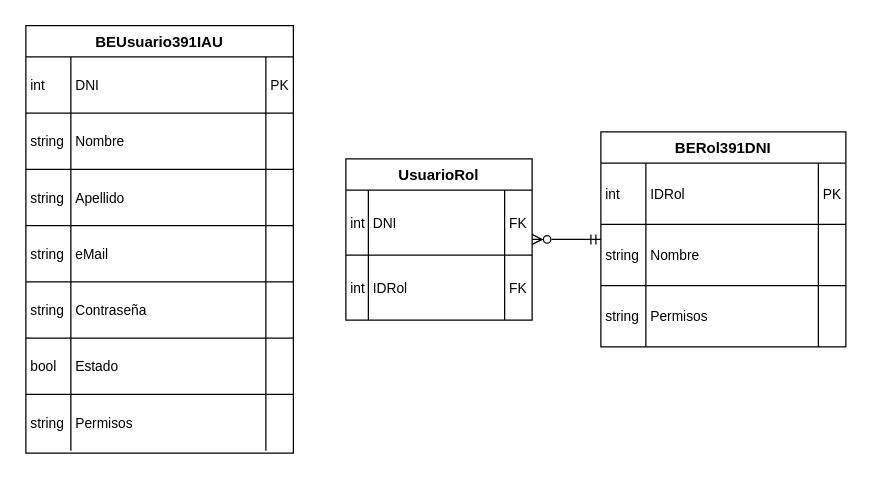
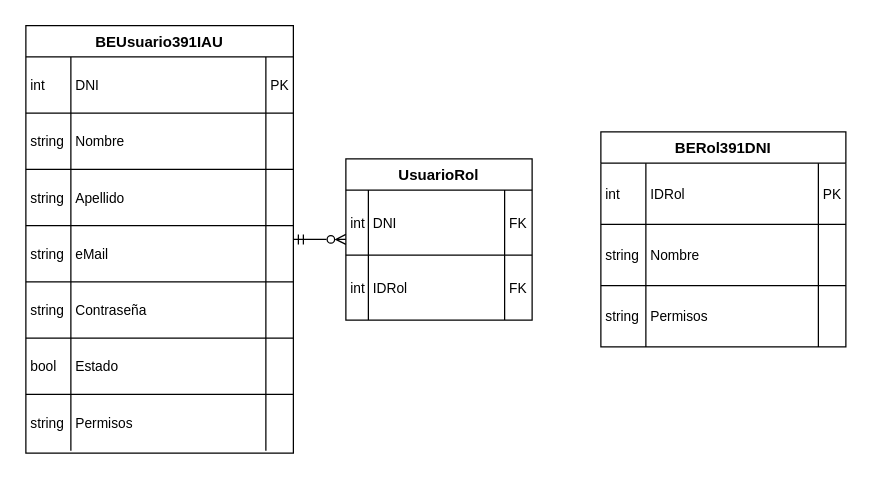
edge "BEUsuario391IAU" -- "UsuarioRol": added
edge "UsuarioRol" -- "BERol391DNI": removed
